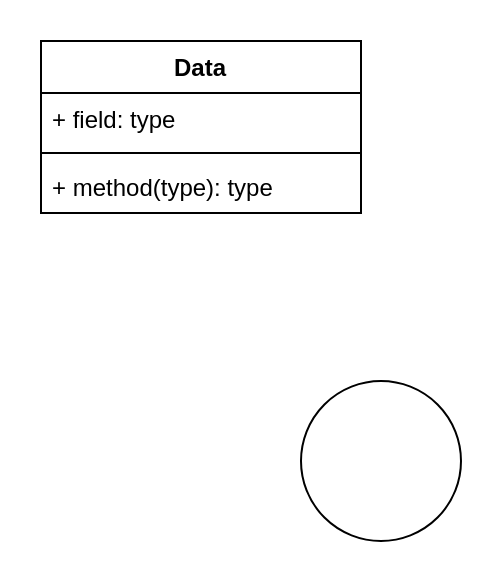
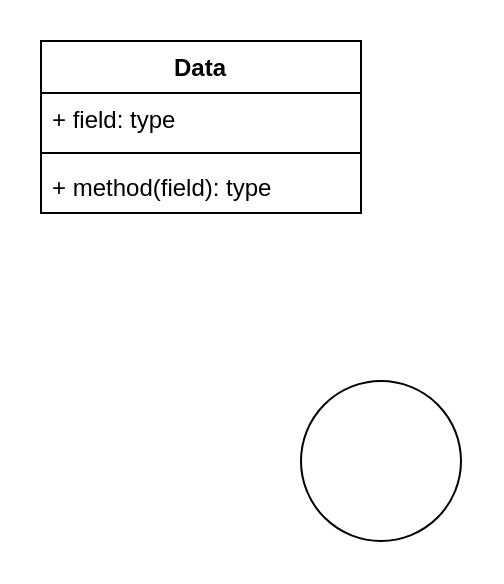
node "+ method(type): type": label "+ method(type): type" -> "+ method(field): type"
